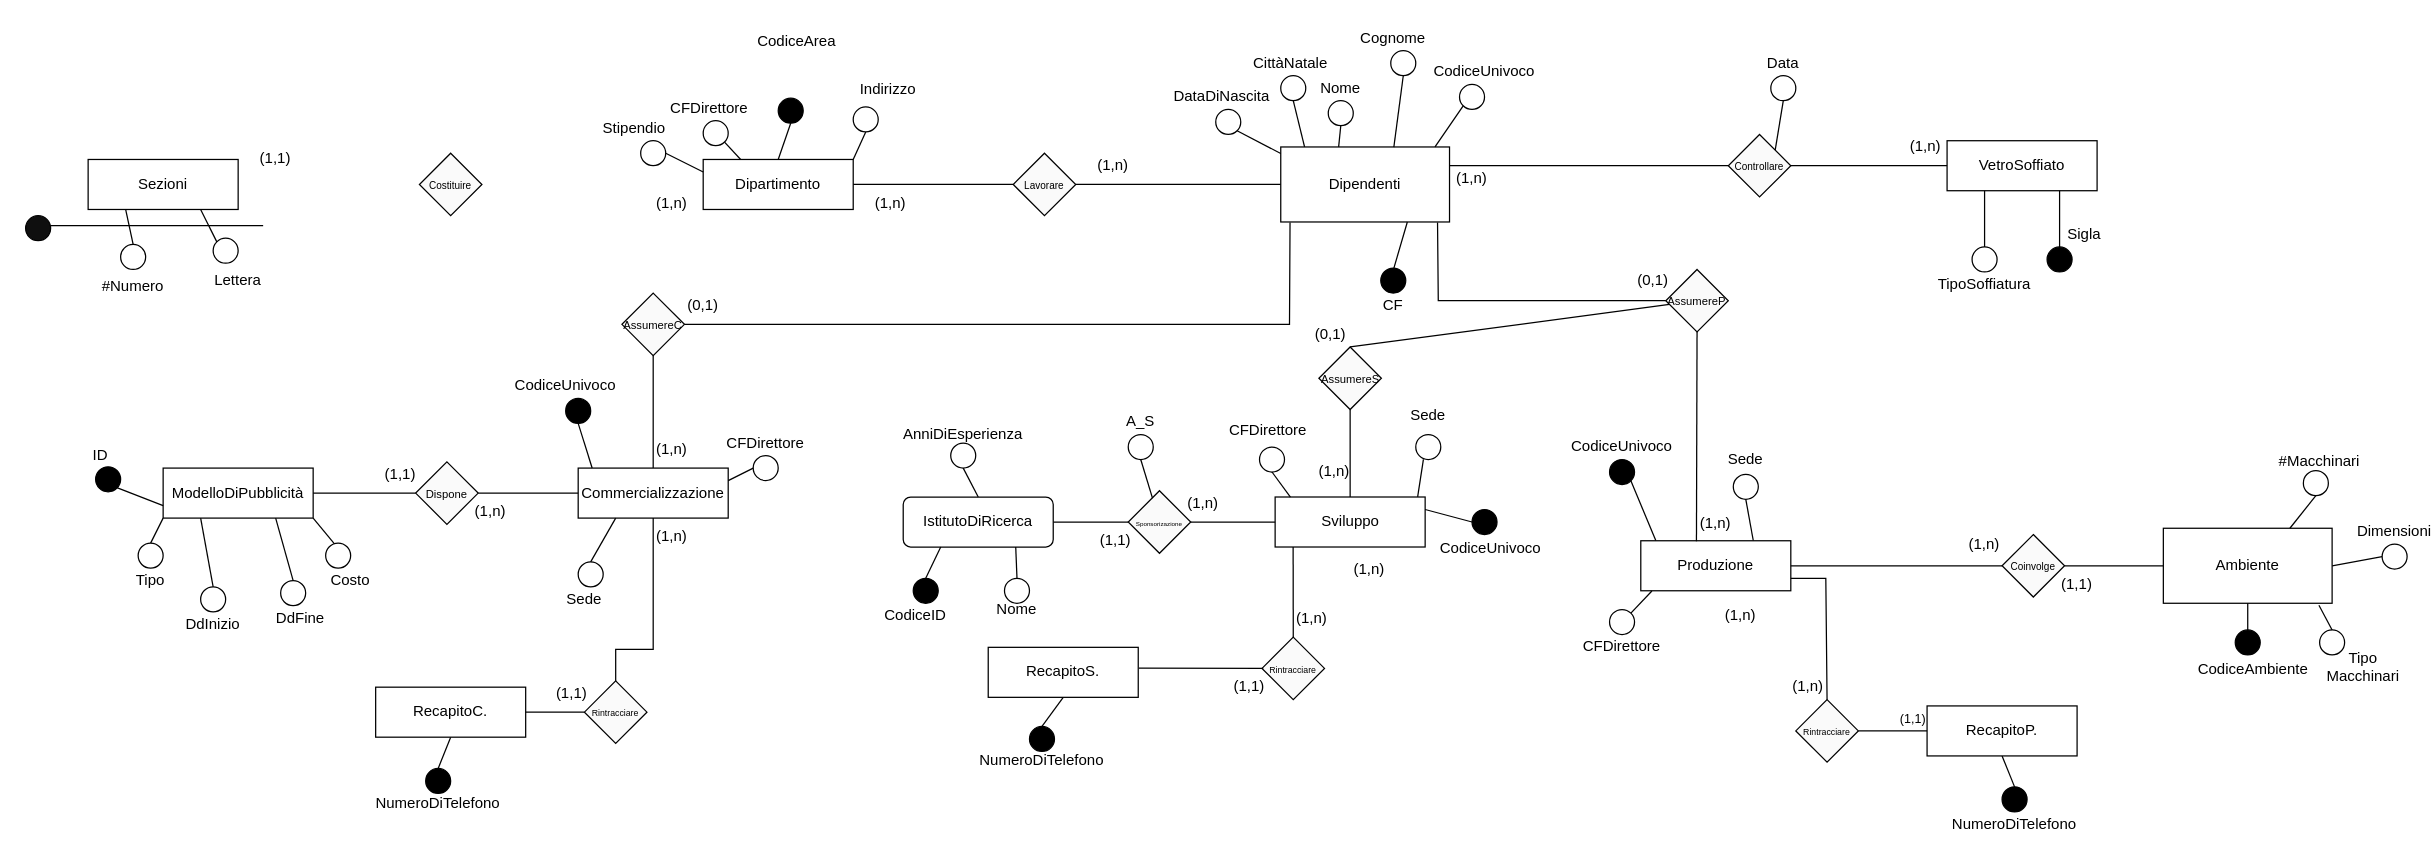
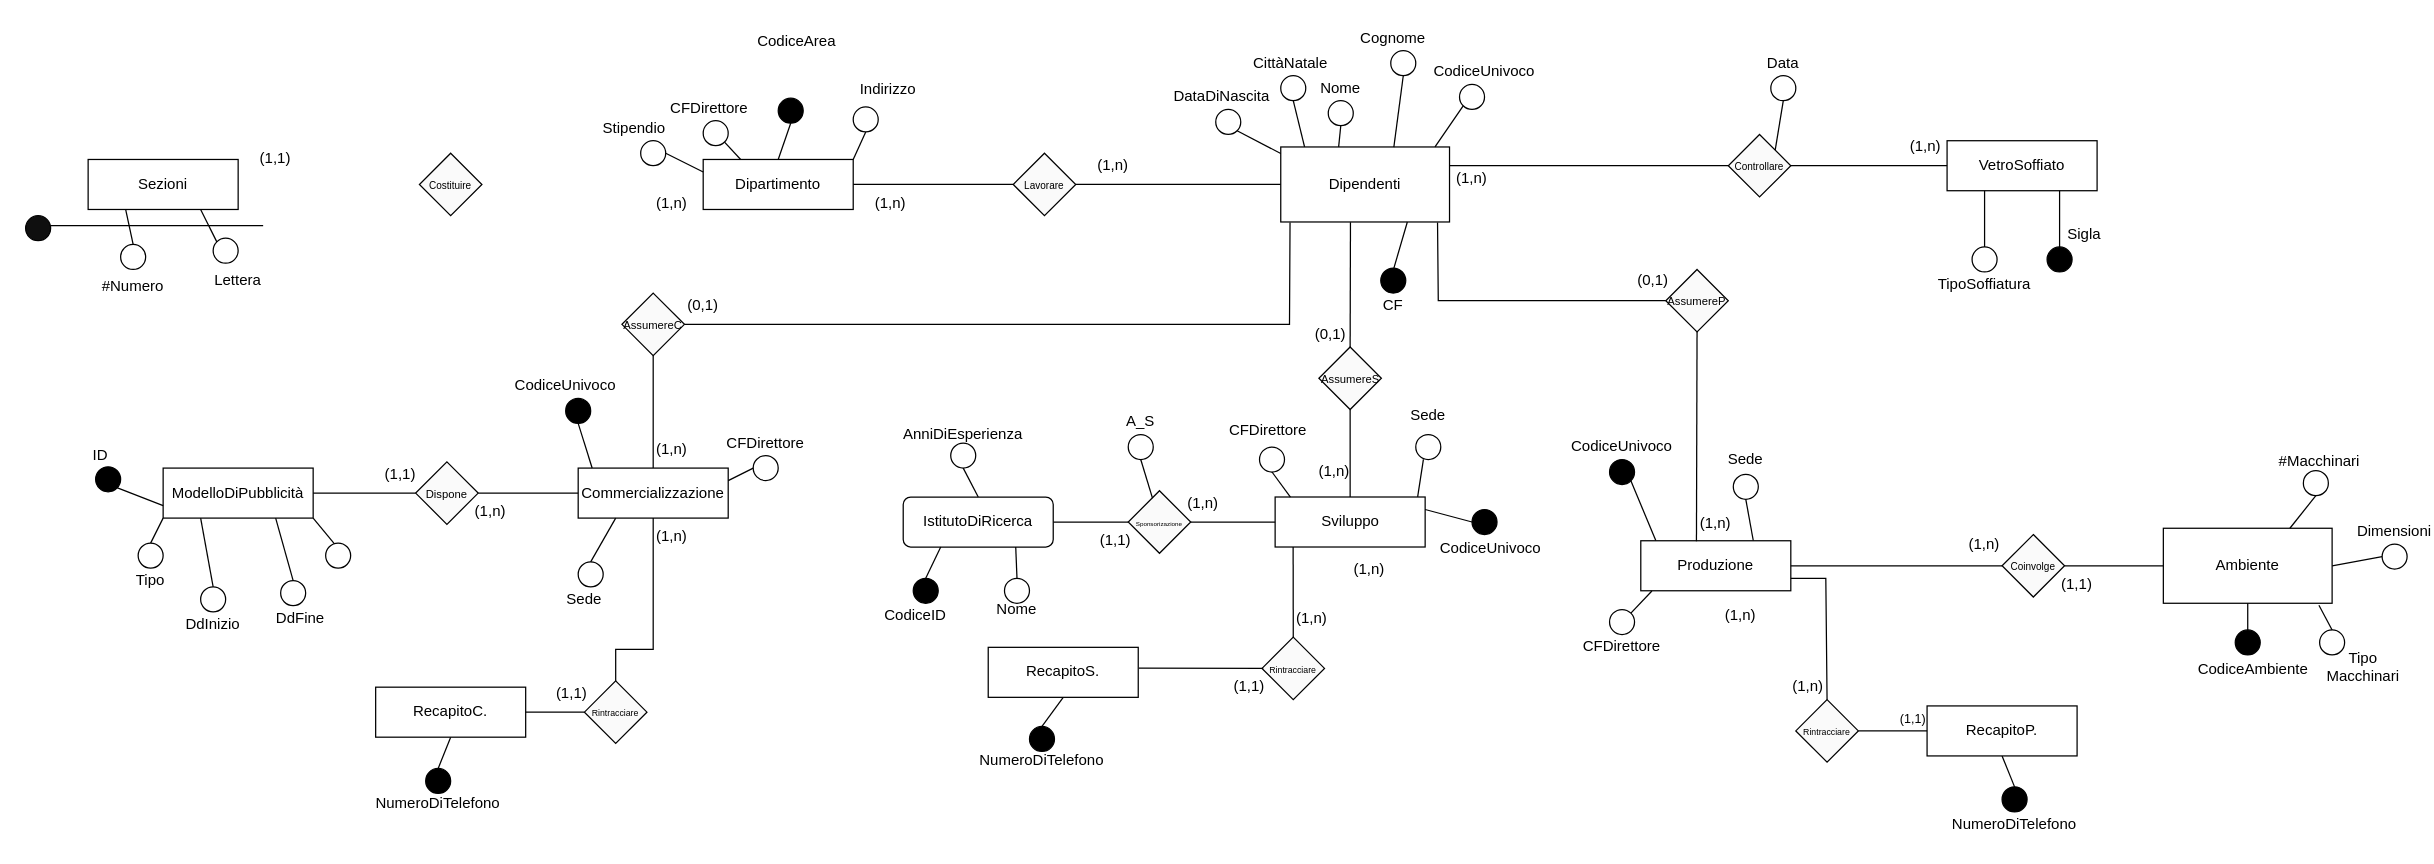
edge "AssumereP" -- "AssumereS": now "Dipendenti" -- "AssumereS"
node "Costo": removed
